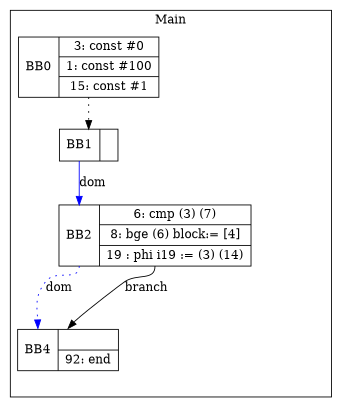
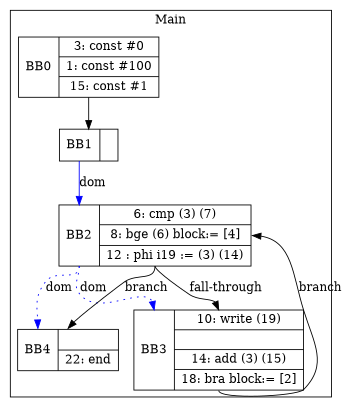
edge "BB0" -> "BB1": style dotted -> solid
node "BB2": text "19 : phi i19 := (3) (14)" -> "12 : phi i19 := (3) (14)"
node "BB3": added
node "BB4": text "92: end" -> "22: end"
